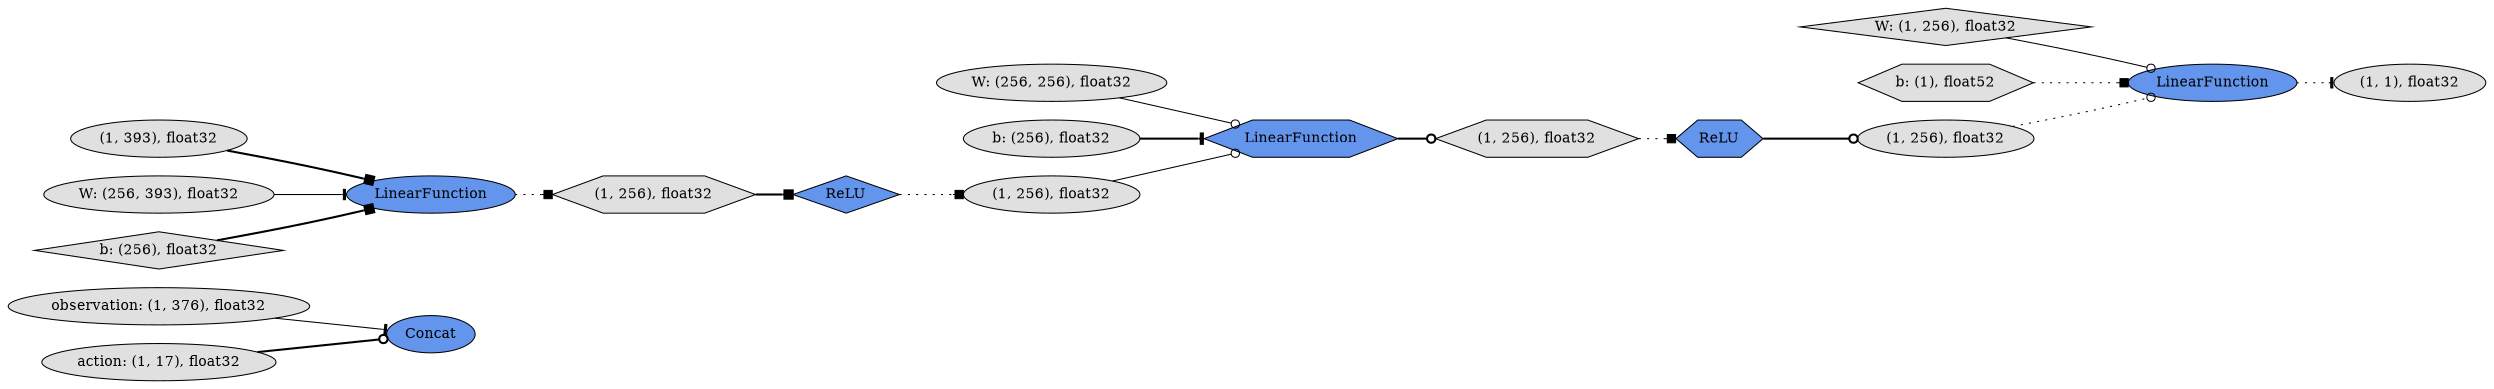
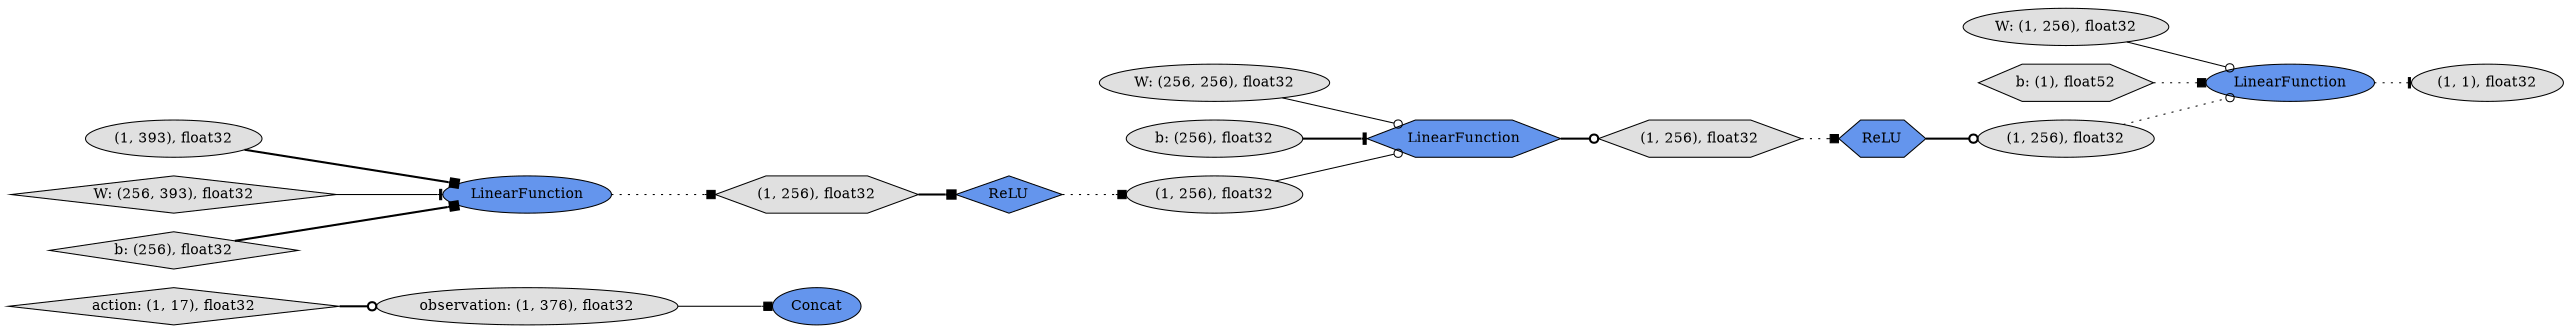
node "W: (1, 256), float32": shape diamond -> ellipse
node "W: (256, 393), float32": shape ellipse -> diamond
edge "observation: (1, 376), float32" -> "Concat": arrowhead tee -> box
edge "action: (1, 17), float32" -> "Concat": now "action: (1, 17), float32" -> "observation: (1, 376), float32"
node "action: (1, 17), float32": shape ellipse -> diamond
